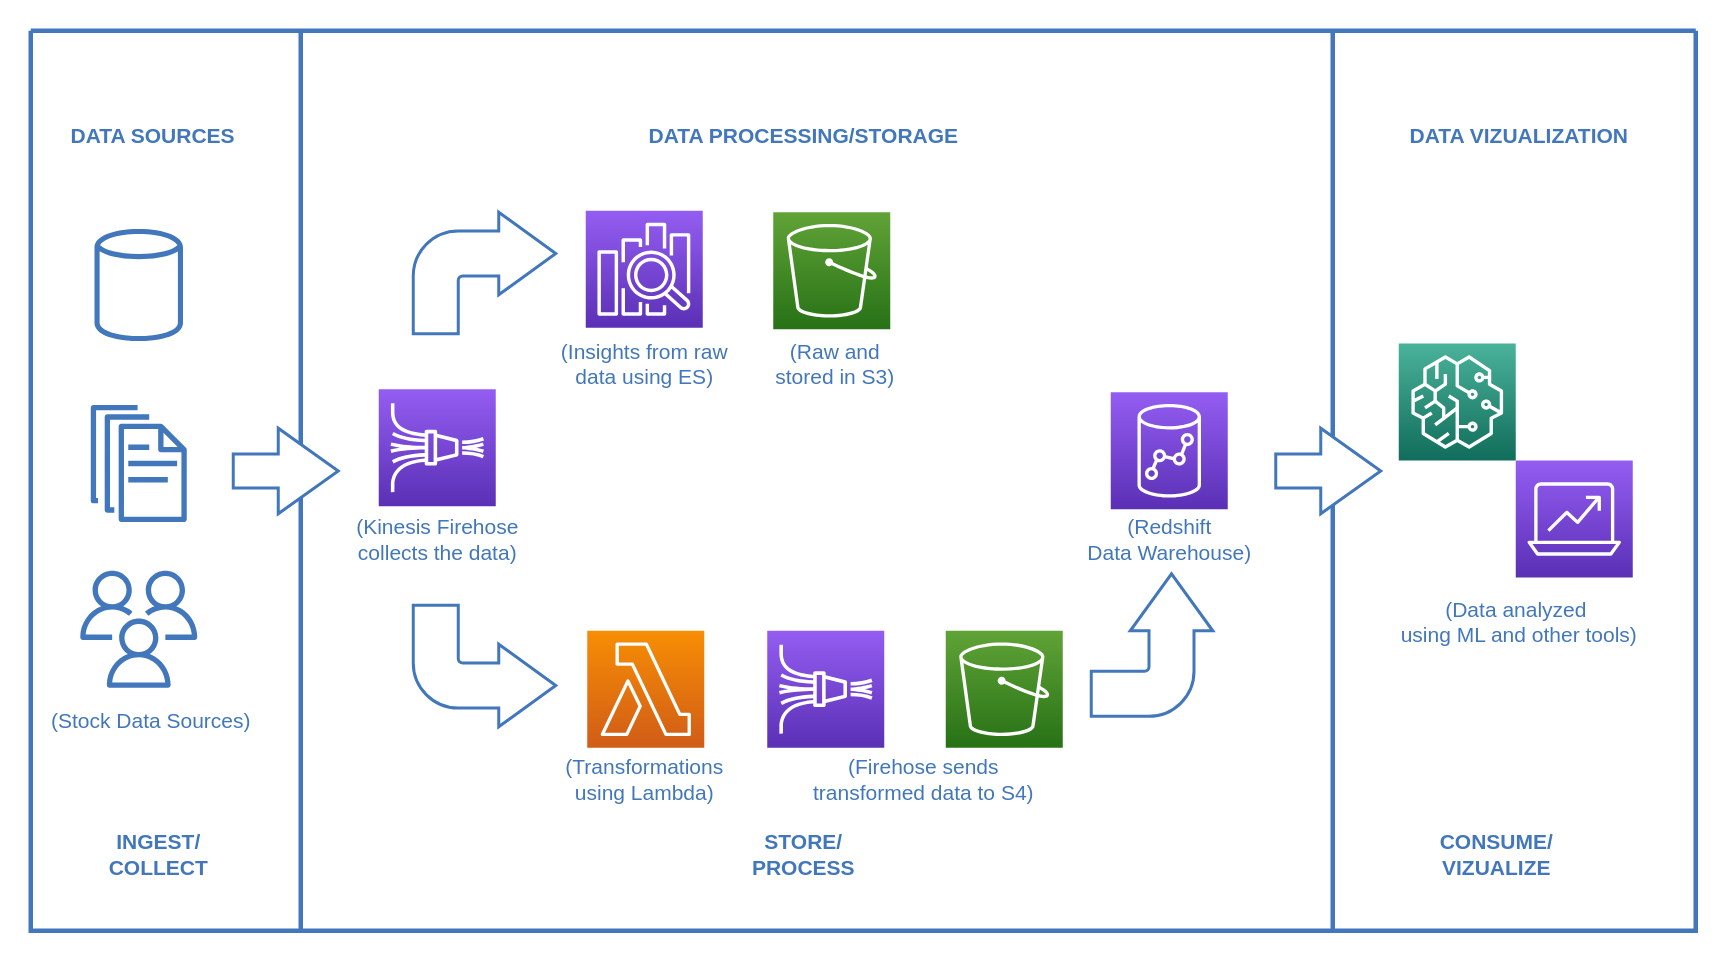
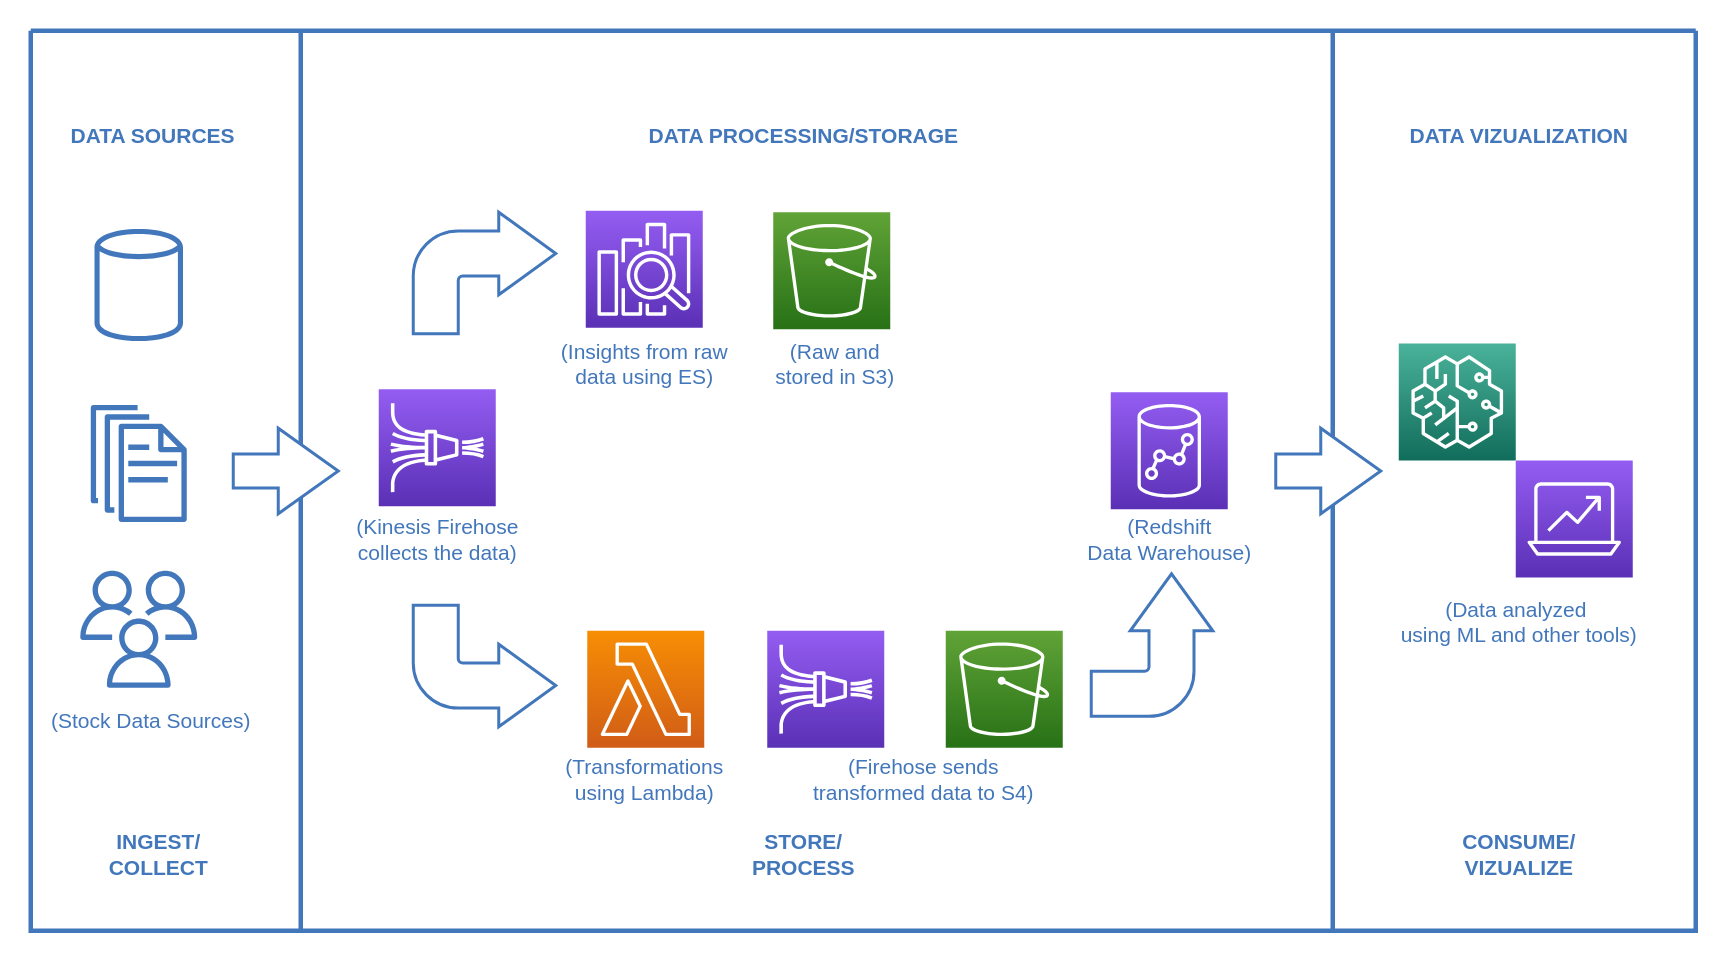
node "CONSUME/ VIZUALIZE": moved (1496, 854) -> (1519, 854)
